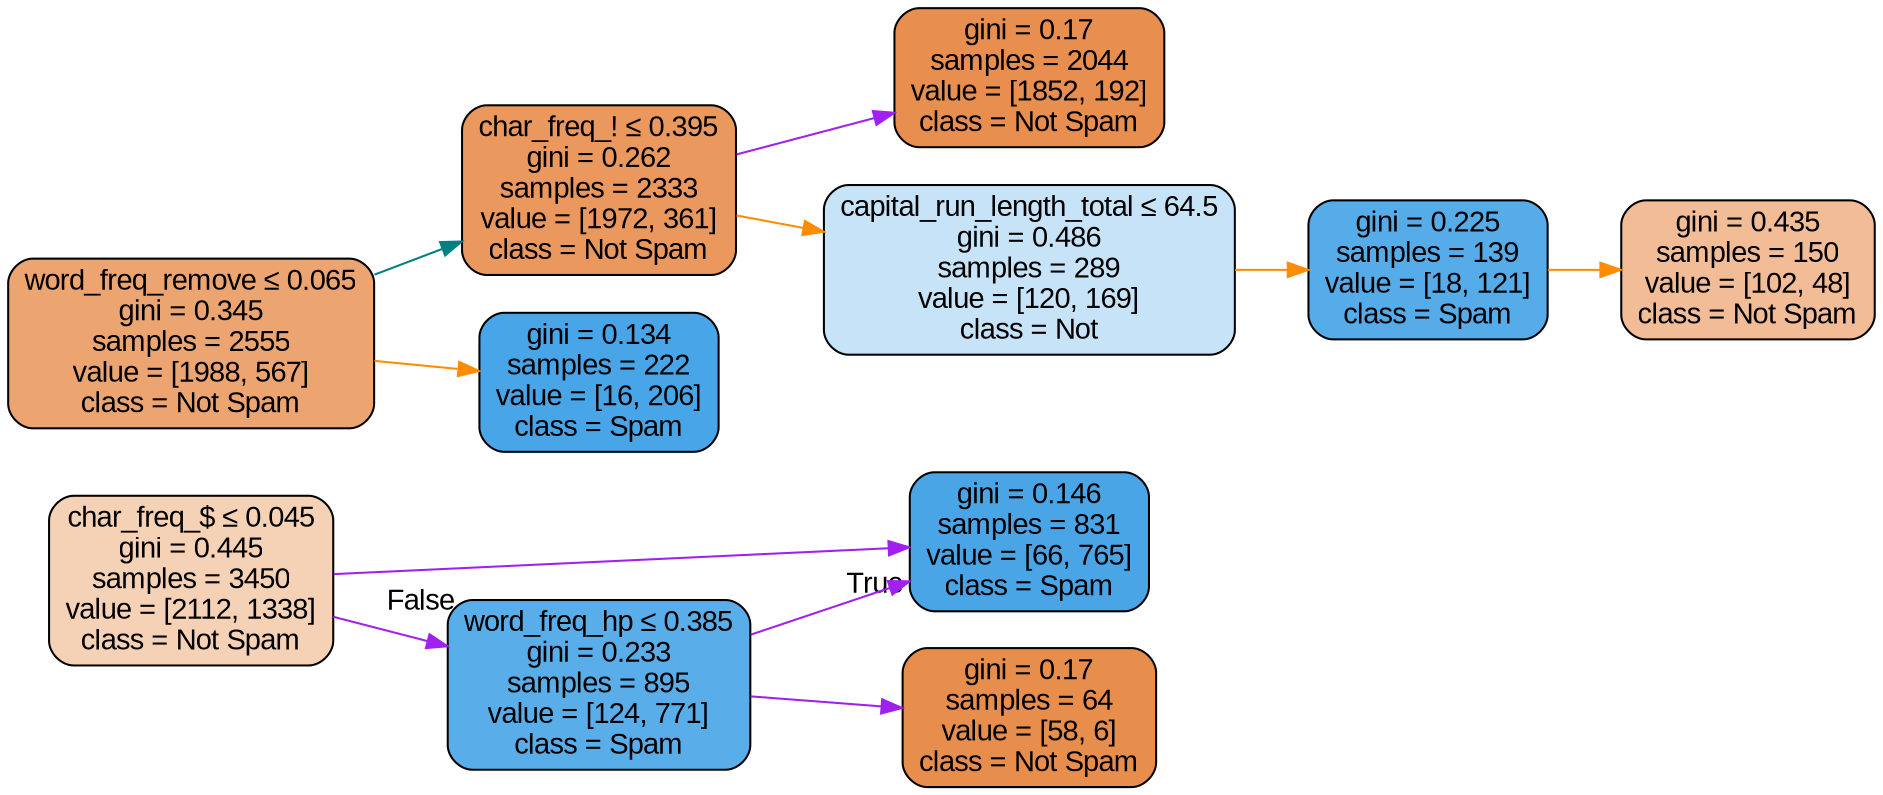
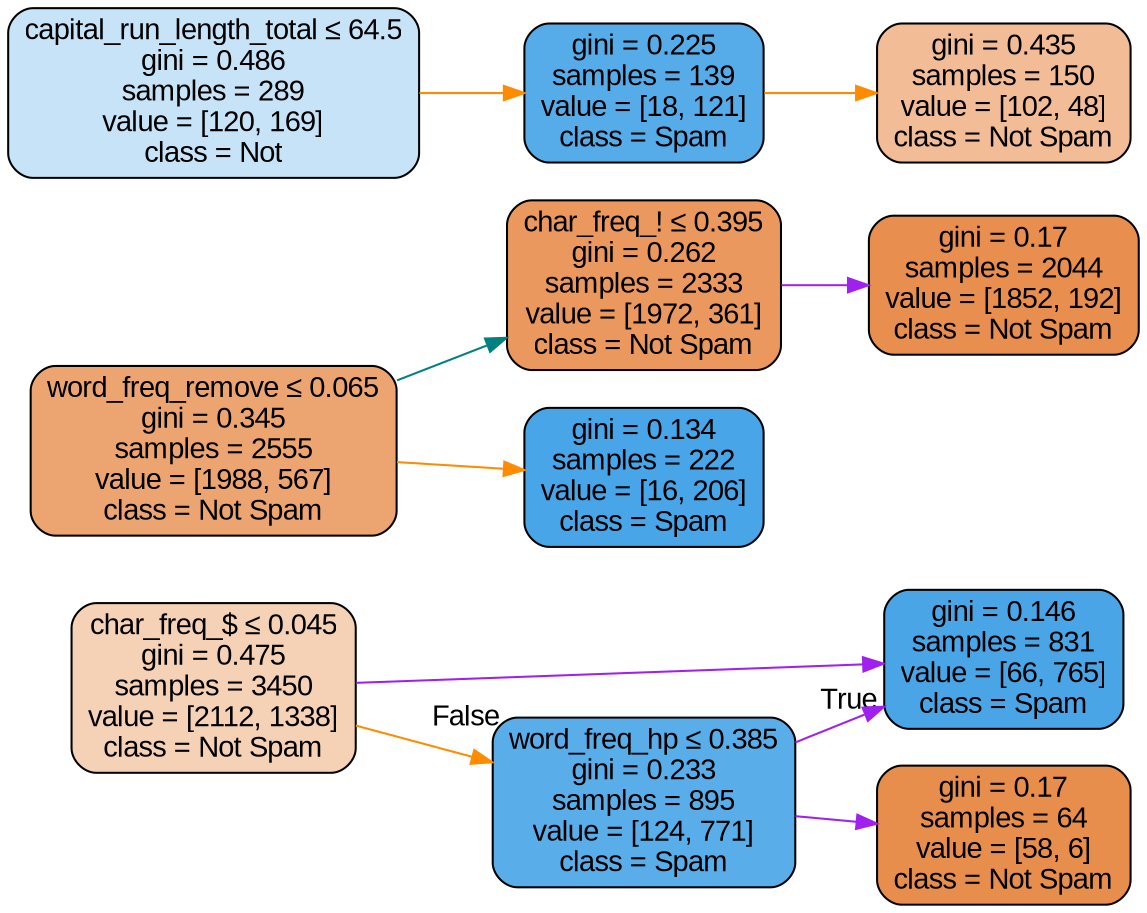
edge "char_freq_! ≤ 0.395" -> "capital_run_length_total ≤ 64.5": removed
node "char_freq_$ ≤ 0.045": text "gini = 0.445" -> "gini = 0.475"
edge "char_freq_$ ≤ 0.045" -> "word_freq_hp ≤ 0.385": color purple -> darkorange
